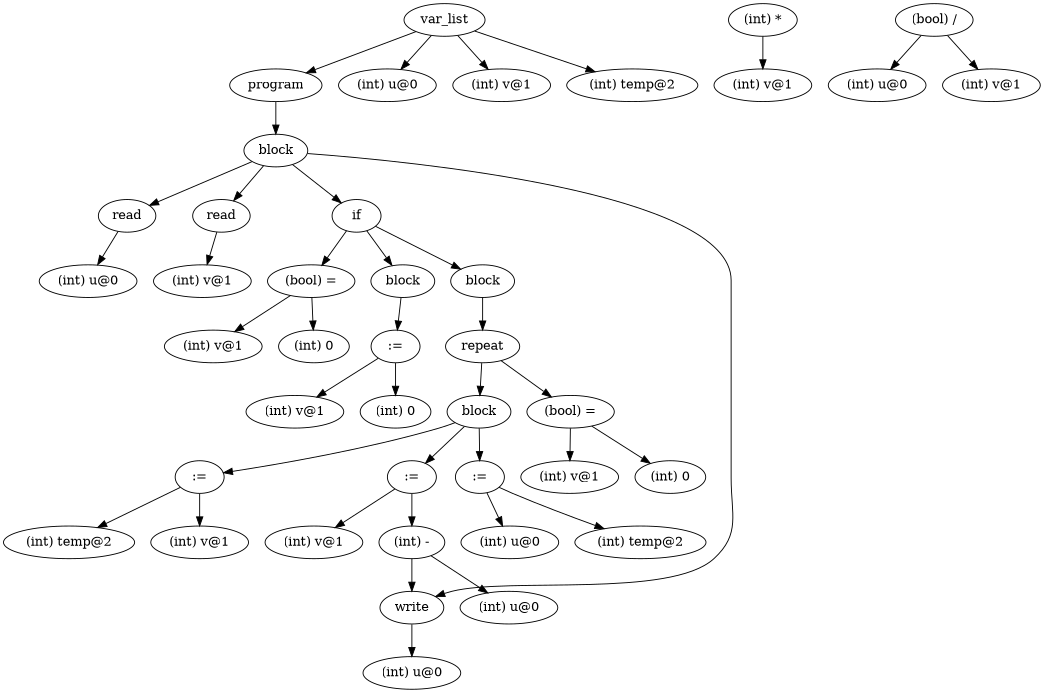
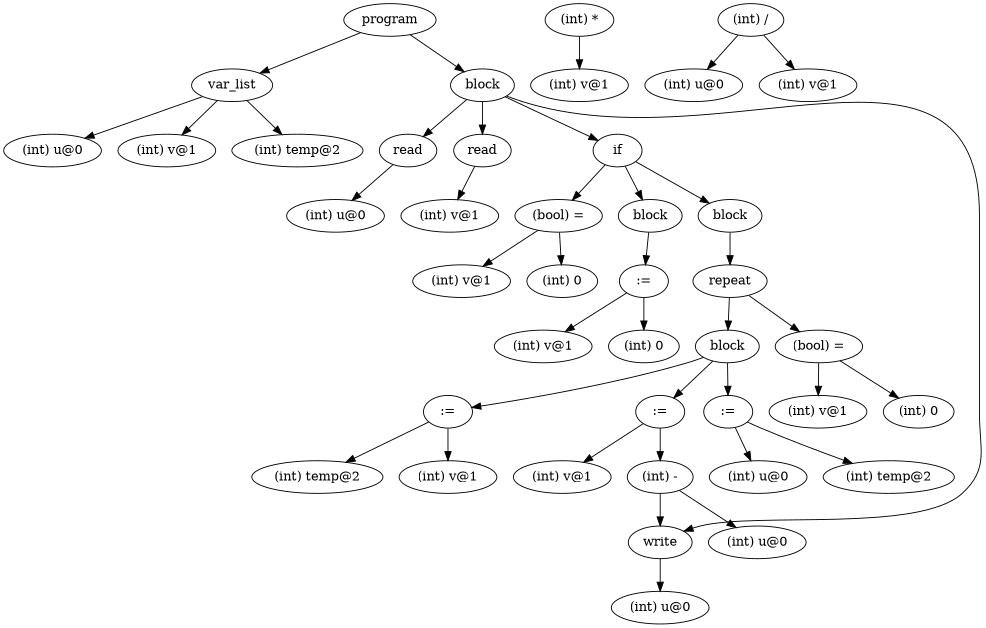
node "(bool) /": label "(bool) /" -> "(int) /"
edge "var_list" -> "program": reversed
